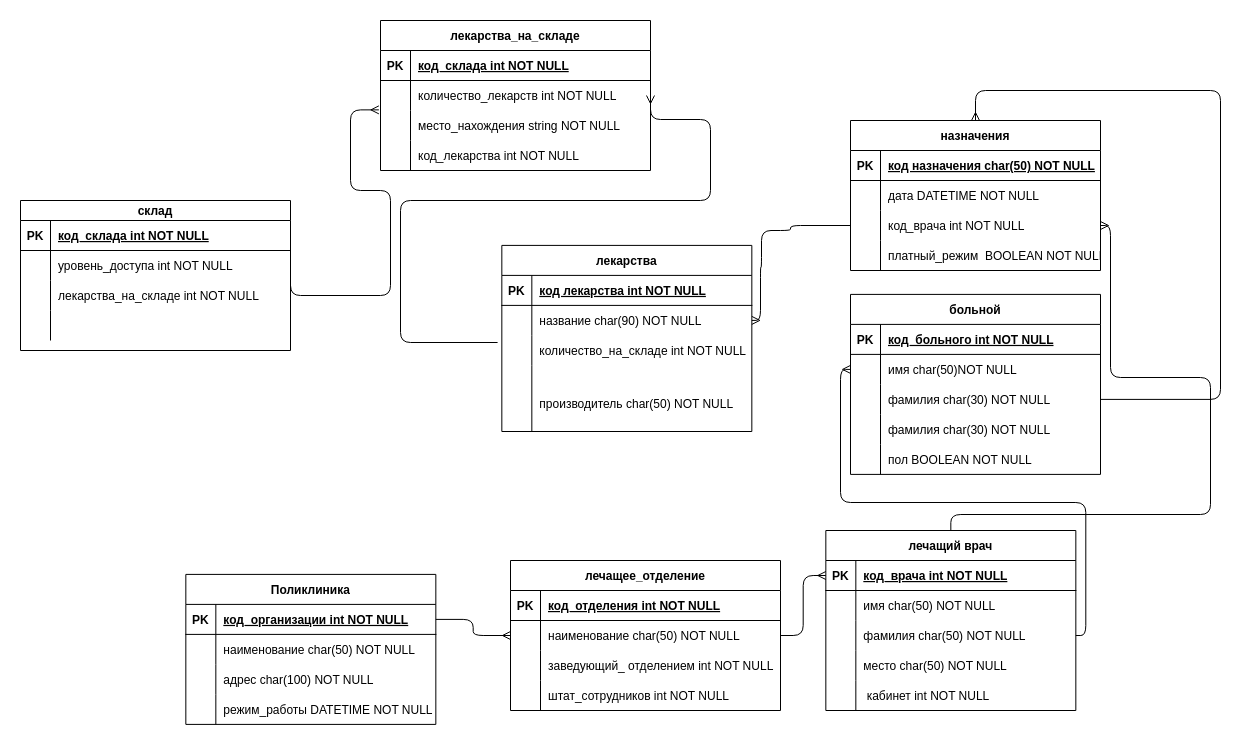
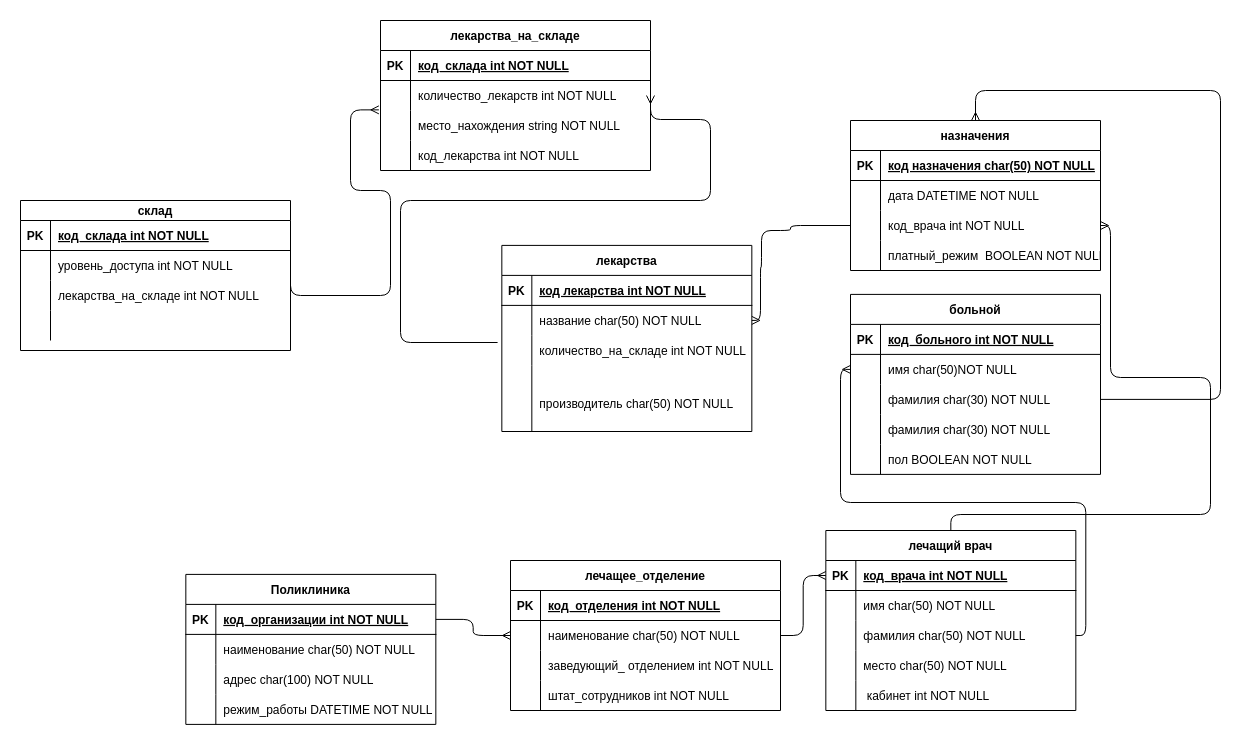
node "название char(90) NOT NULL": label "название char(90) NOT NULL" -> "название char(50) NOT NULL"
